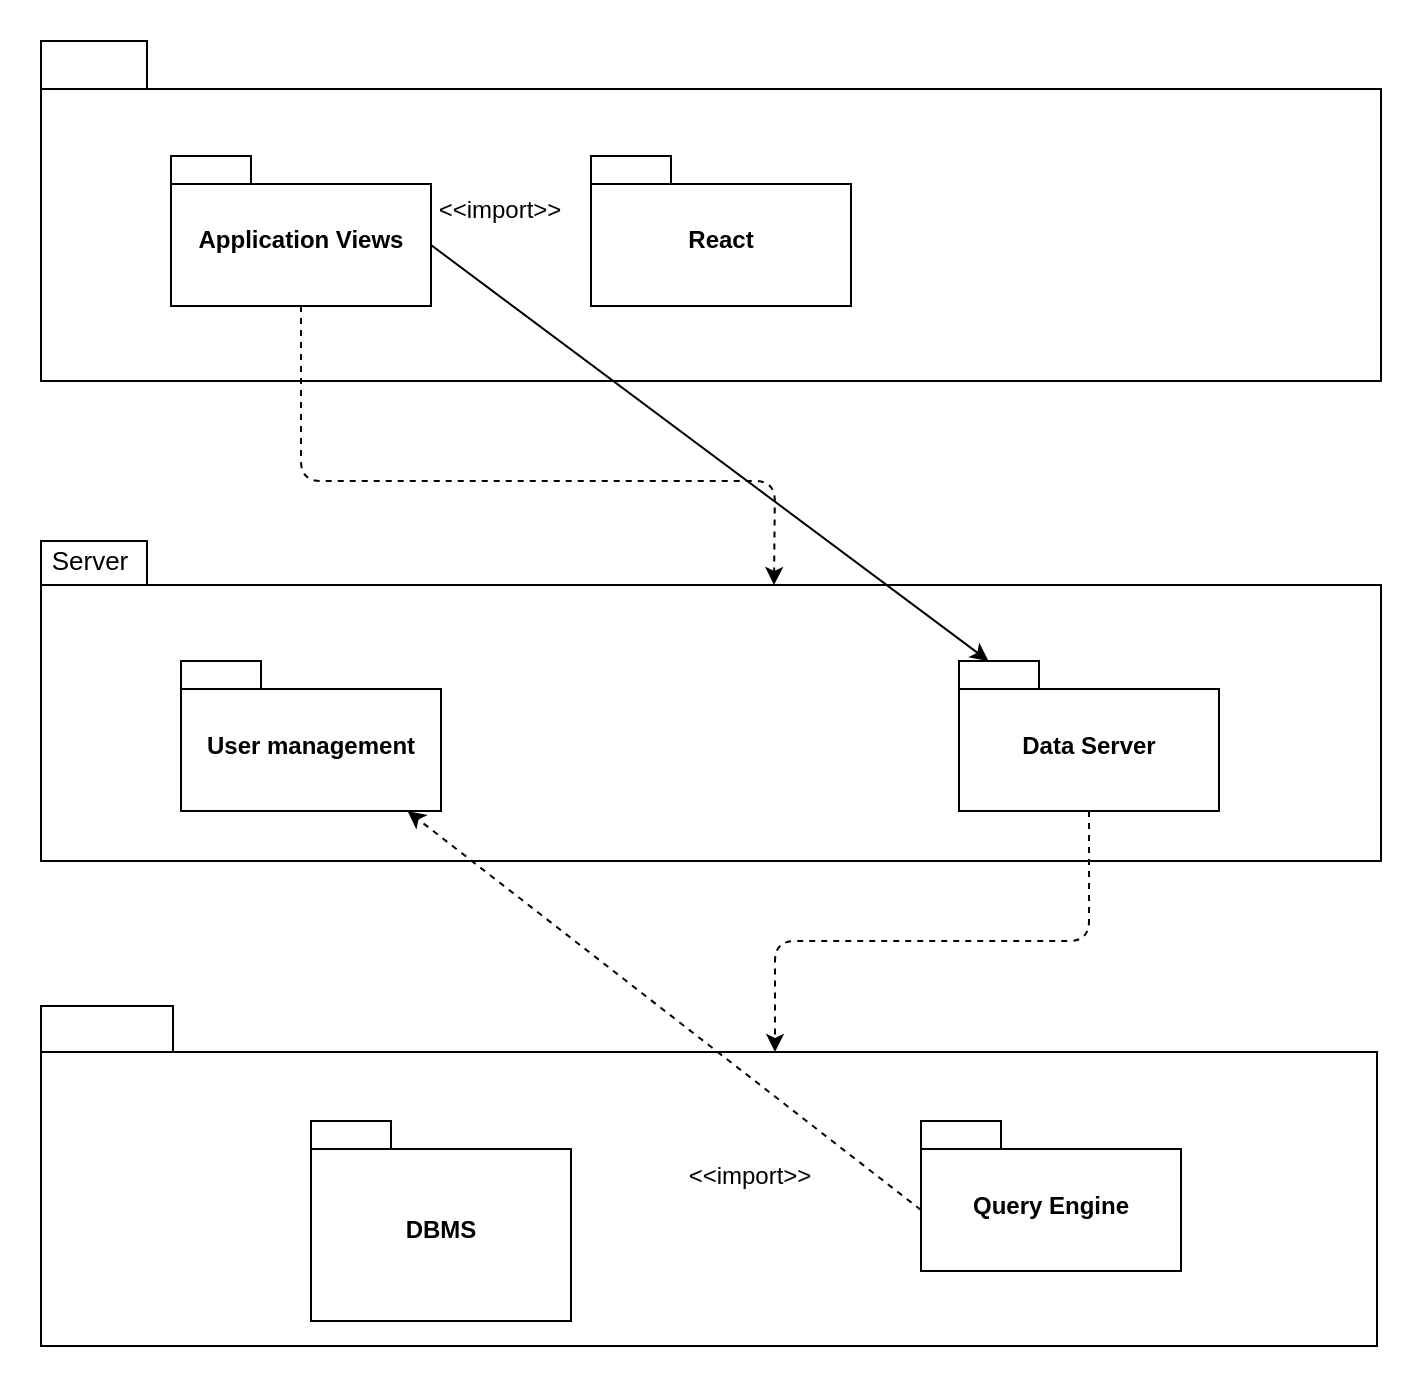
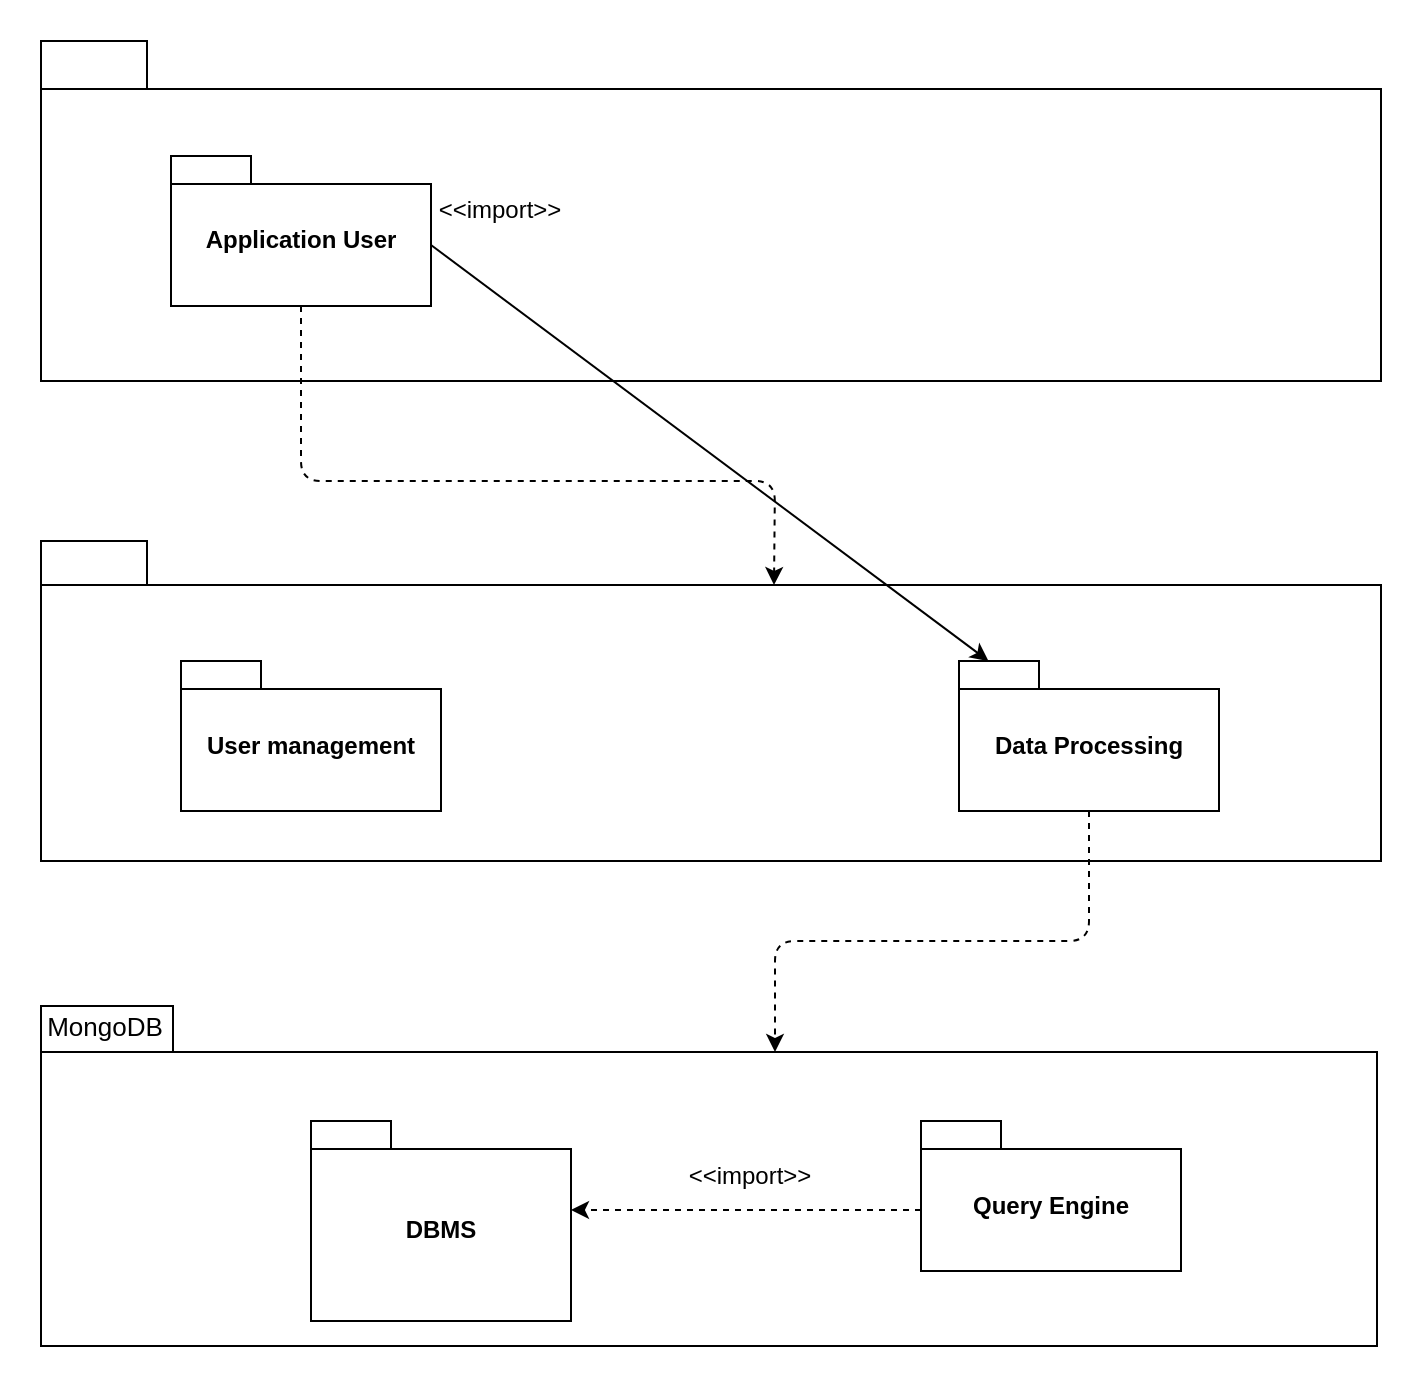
node "React": removed
node "Application Views": label "Application Views" -> "Application User"
node "Server": removed
node "Data Server": label "Data Server" -> "Data Processing"
edge "Query Engine" -> "User management": now "Query Engine" -> "DBMS"
node "MongoDB": added
